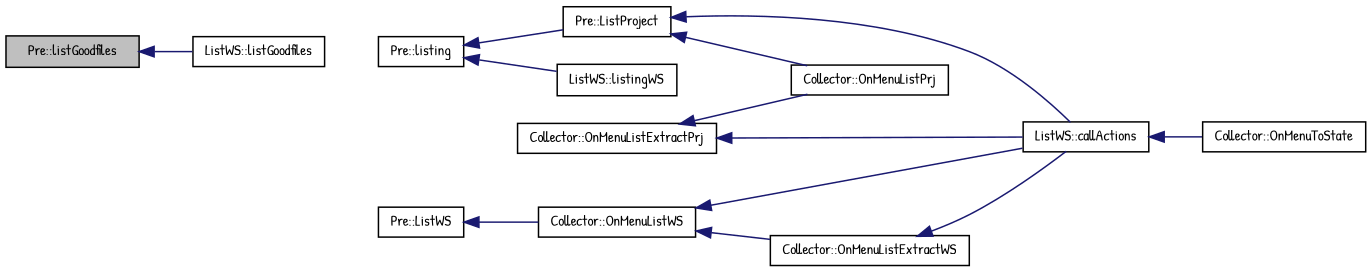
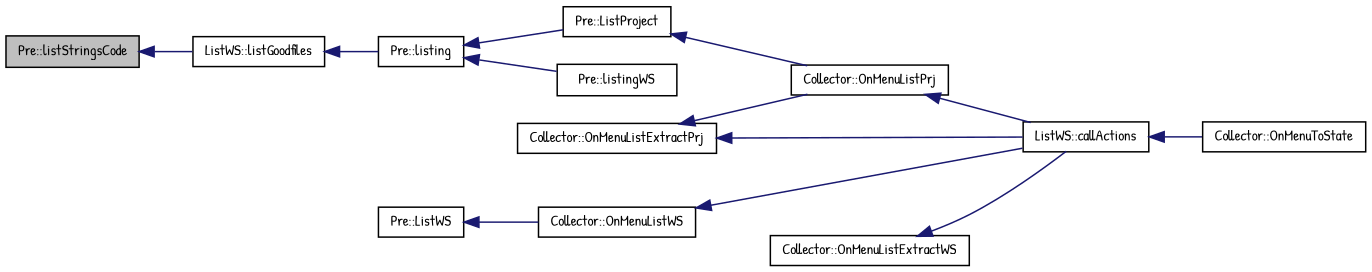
edge "ListWS::callActions" -> "Pre::ListProject": now "ListWS::callActions" -> "Collector::OnMenuListPrj"
node "Pre::listGoodfiles": label "Pre::listGoodfiles" -> "Pre::listStringsCode"
edge "Pre::listing" -> "ListWS::listGoodfiles": added
node "ListWS::listingWS": label "ListWS::listingWS" -> "Pre::listingWS"
edge "Collector::OnMenuListExtractWS" -> "Collector::OnMenuListWS": removed
